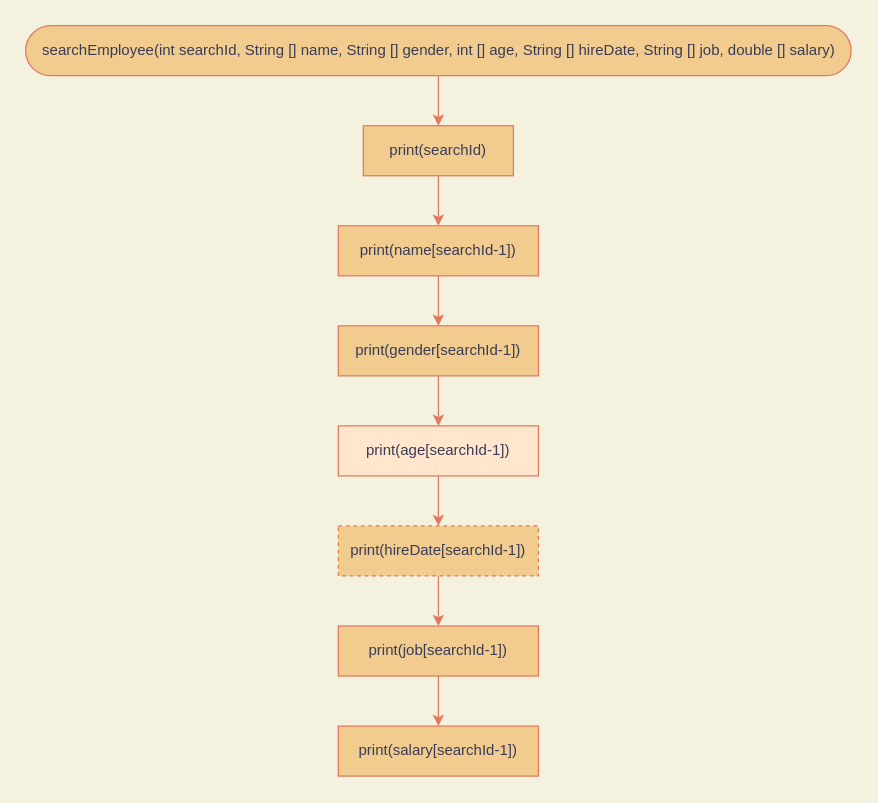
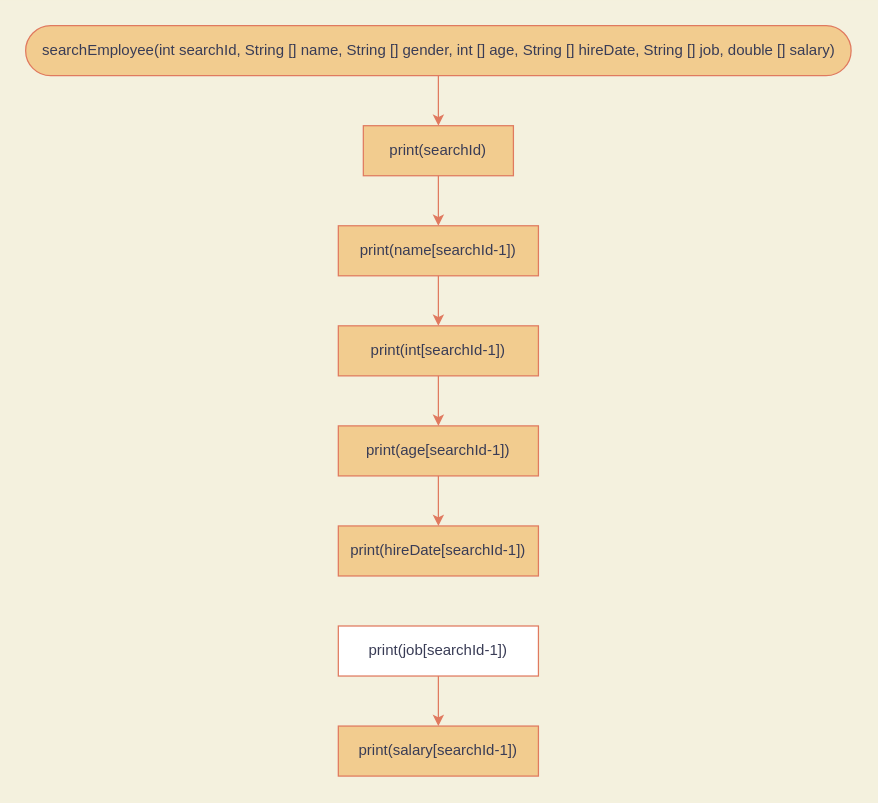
node "print(gender[searchId-1])": label "print(gender[searchId-1])" -> "print(int[searchId-1])"
node "print(age[searchId-1])": fillcolor #ffe6cc -> #f2cc8f
node "print(hireDate[searchId-1])": style dashed -> solid
edge "print(hireDate[searchId-1])" -> "print(job[searchId-1])": removed
node "print(job[searchId-1])": fillcolor #f2cc8f -> #ffffff
